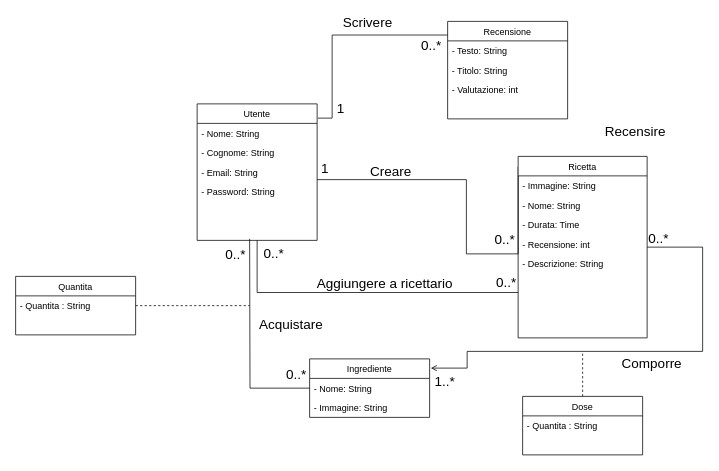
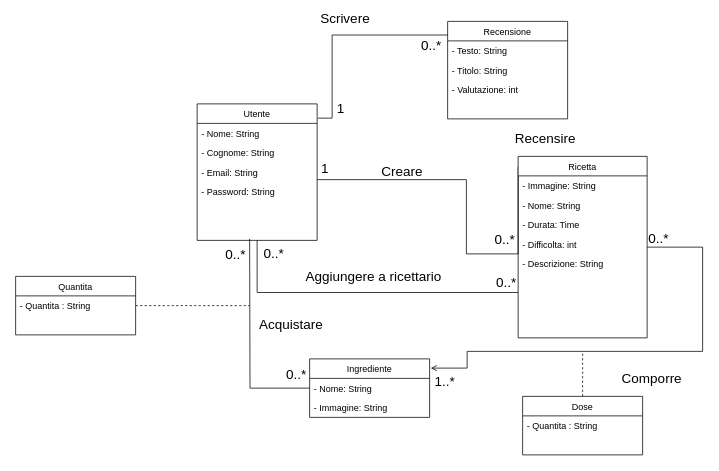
node "Scrivere": moved (367, 23) -> (345, 19)
node "Recensire": moved (635, 132) -> (545, 139)
node "Creare": moved (390, 172) -> (401, 172)
node "- Recensione: int": label "- Recensione: int" -> "- Difficolta: int"
node "Aggiungere a ricettario": moved (384, 284) -> (373, 276)
node "Comporre": moved (651, 364) -> (651, 379)
